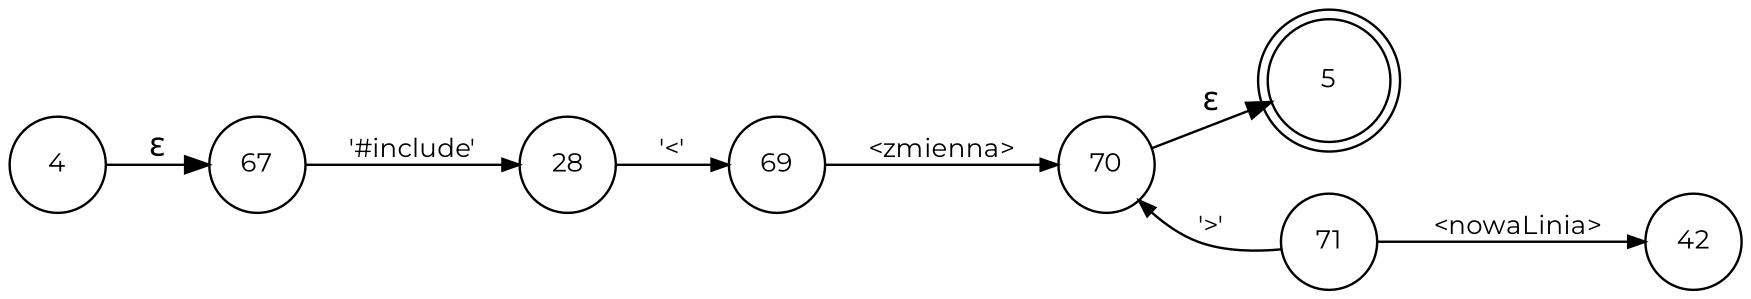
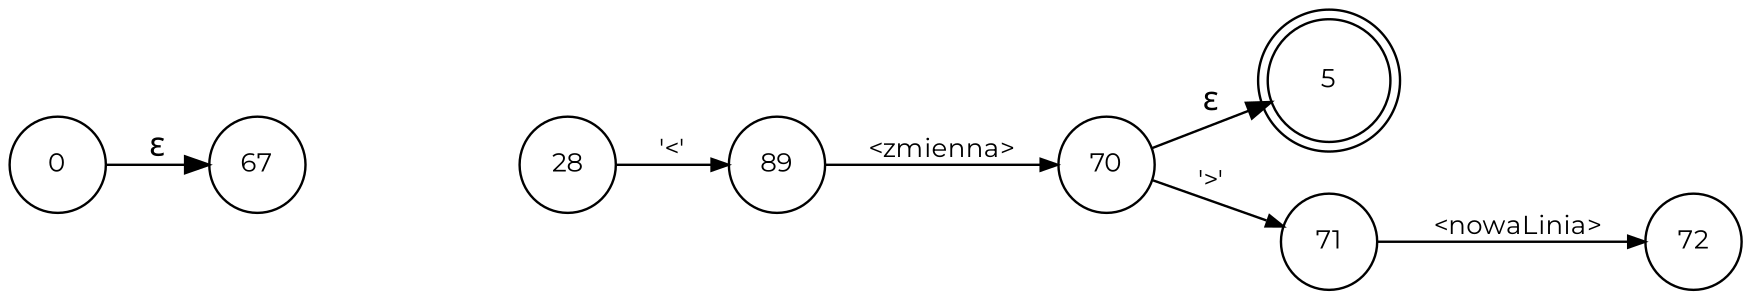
node "4": label "4" -> "0"
edge "67" -> "28": removed, label "'#include'"
node "69": label "69" -> "89"
node "42": label "42" -> "72"
edge "71" -> "70": reversed
